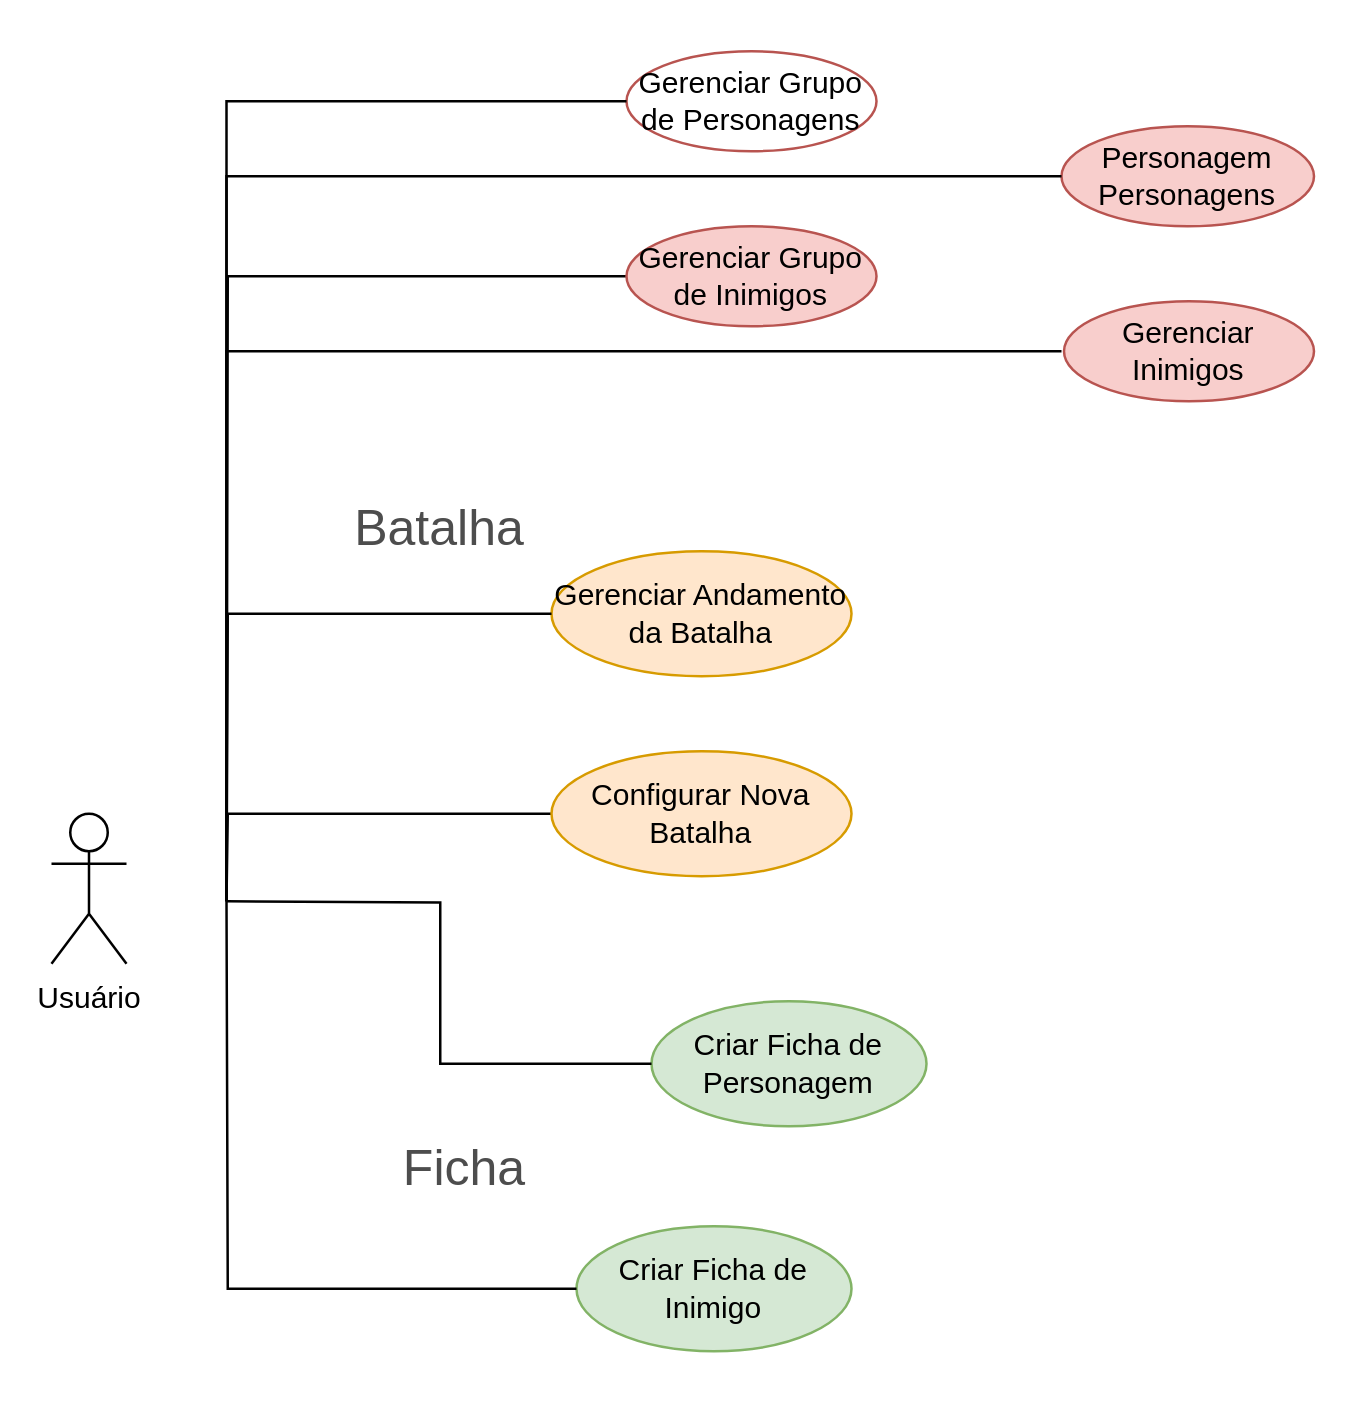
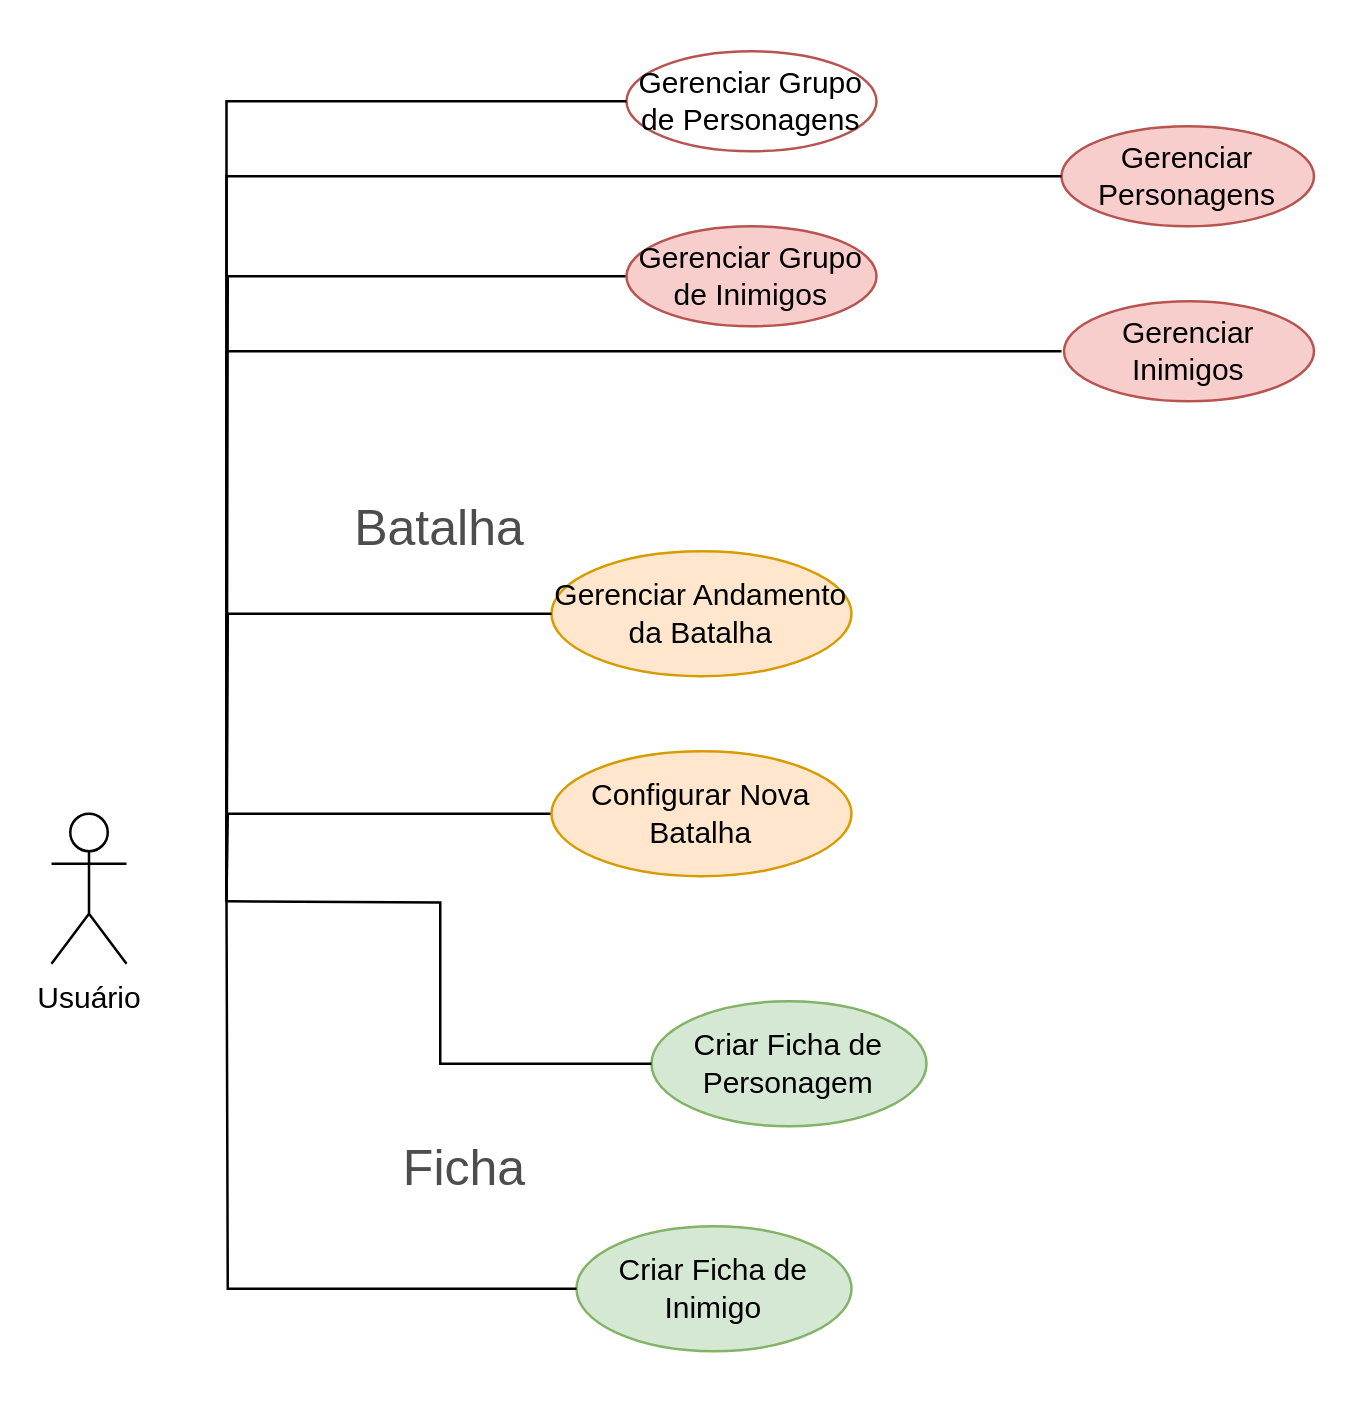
node "Personagem Personagens": label "Personagem Personagens" -> "Gerenciar Personagens"
